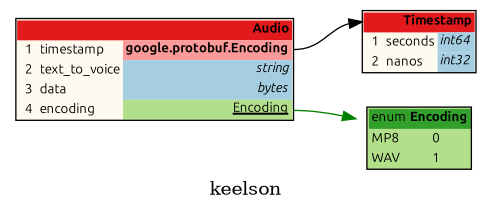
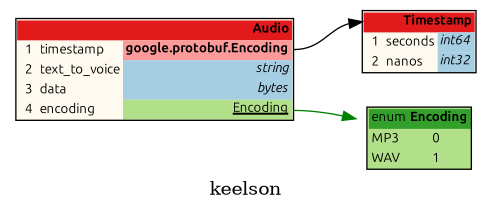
node "enum": text "MP8" -> "MP3"
